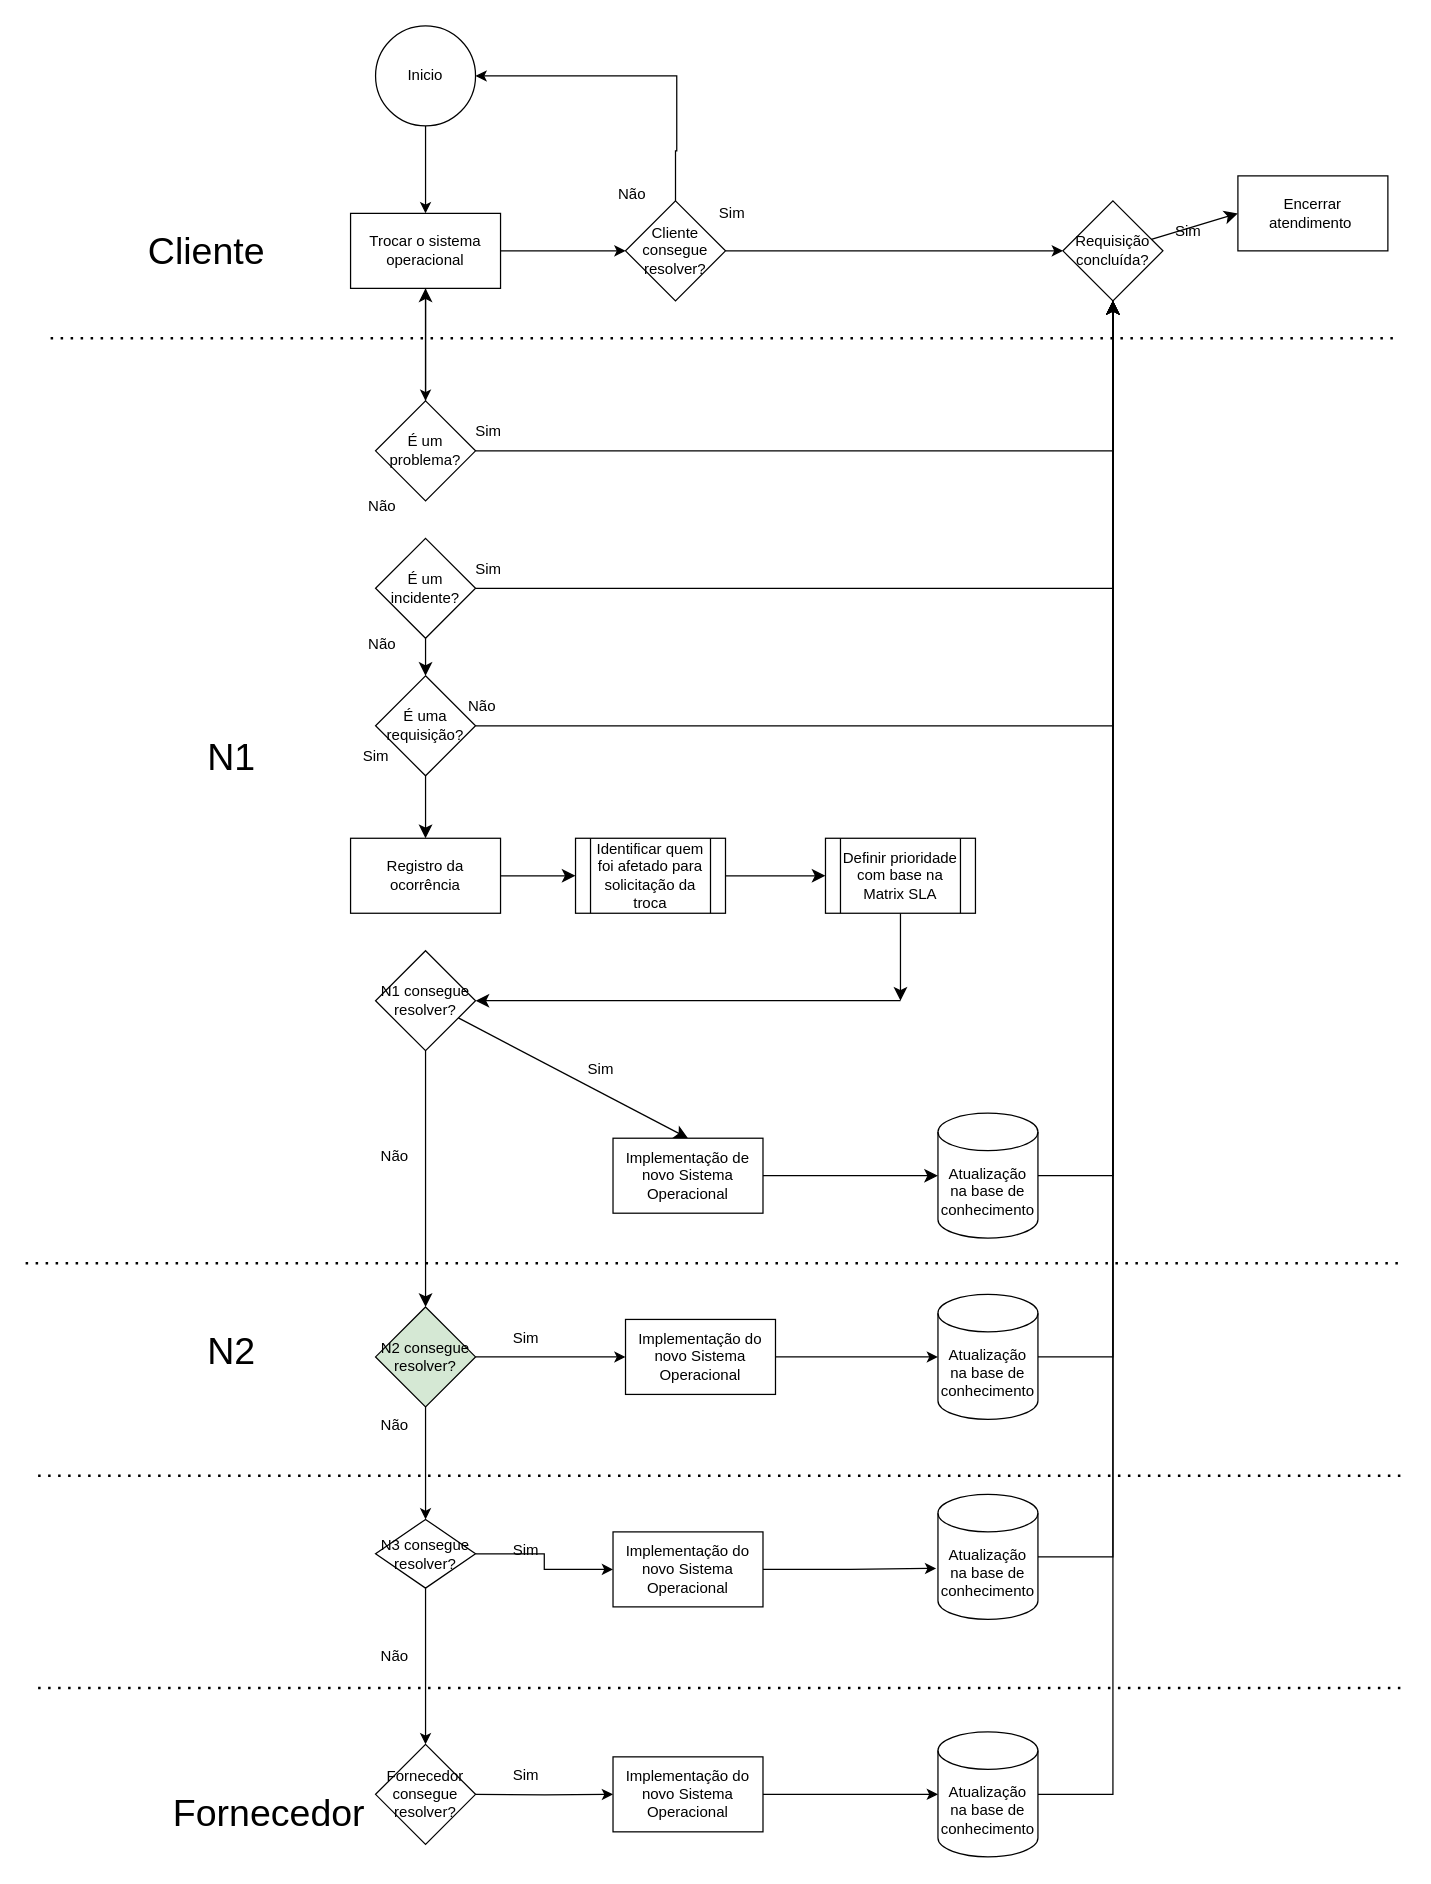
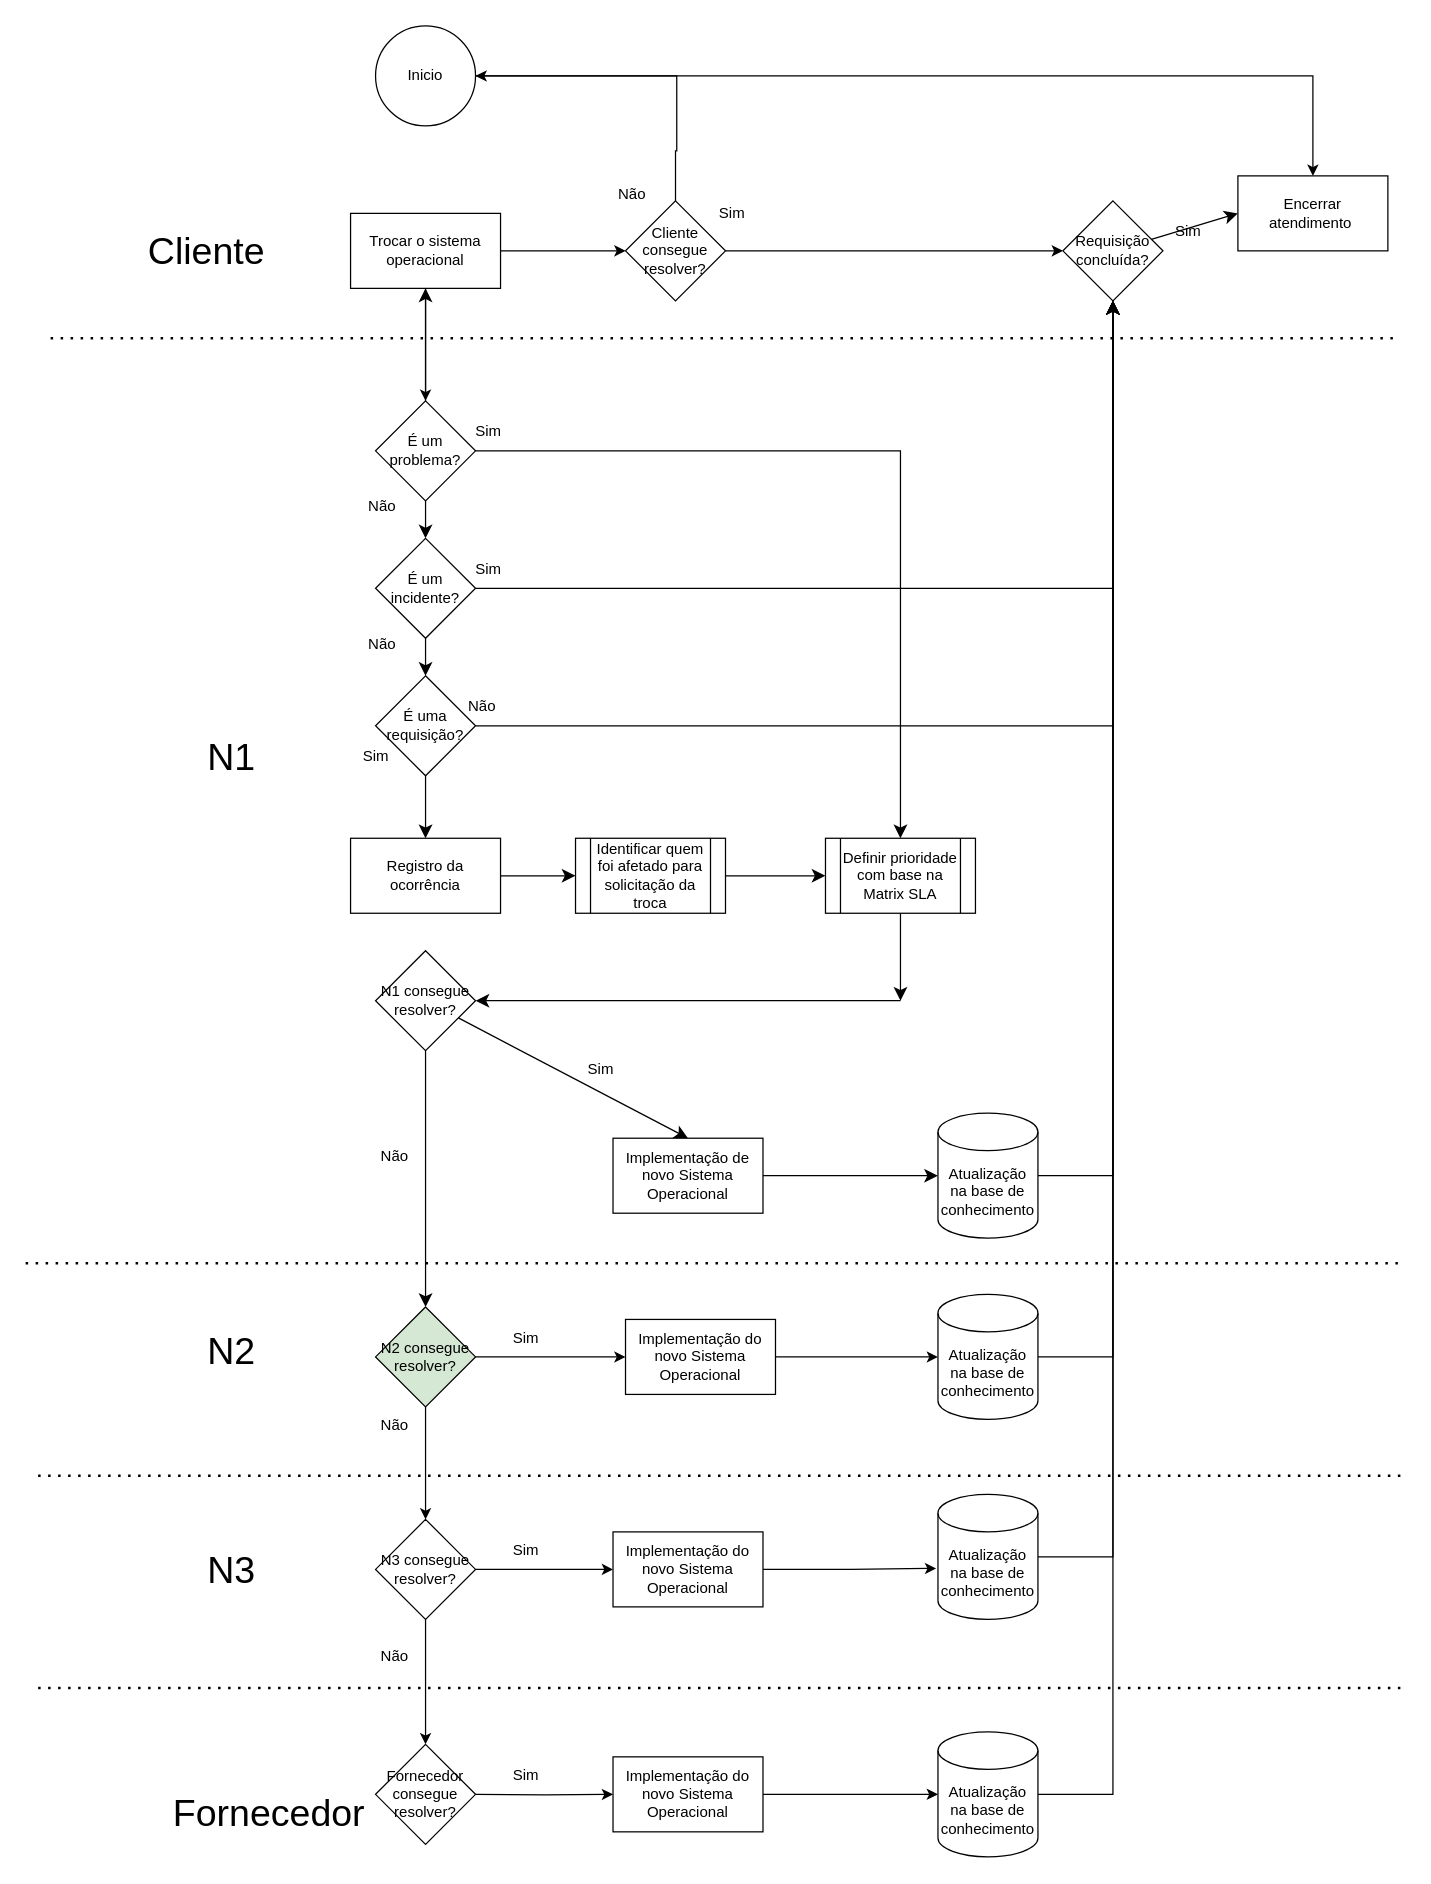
edge "Inicio" -> "Trocar o sistema operacional": now "Inicio" -> "Encerrar atendimento"
edge "É um problema?" -> "Requisição concluída?": now "É um problema?" -> "Definir prioridade com base na Matrix SLA"
edge "É um problema?" -> "É um incidente?": added
node "N3 consegue resolver?": size 100x69 -> 100x100
node "N3": added
